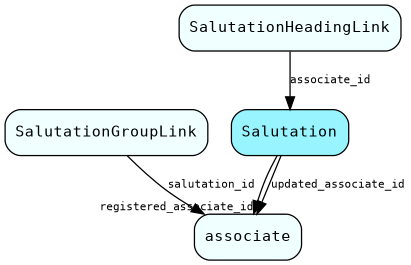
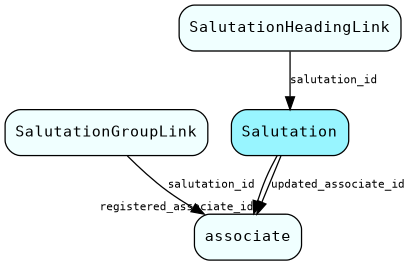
edge "SalutationHeadingLink" -> "Salutation": label "associate_id" -> "salutation_id"
